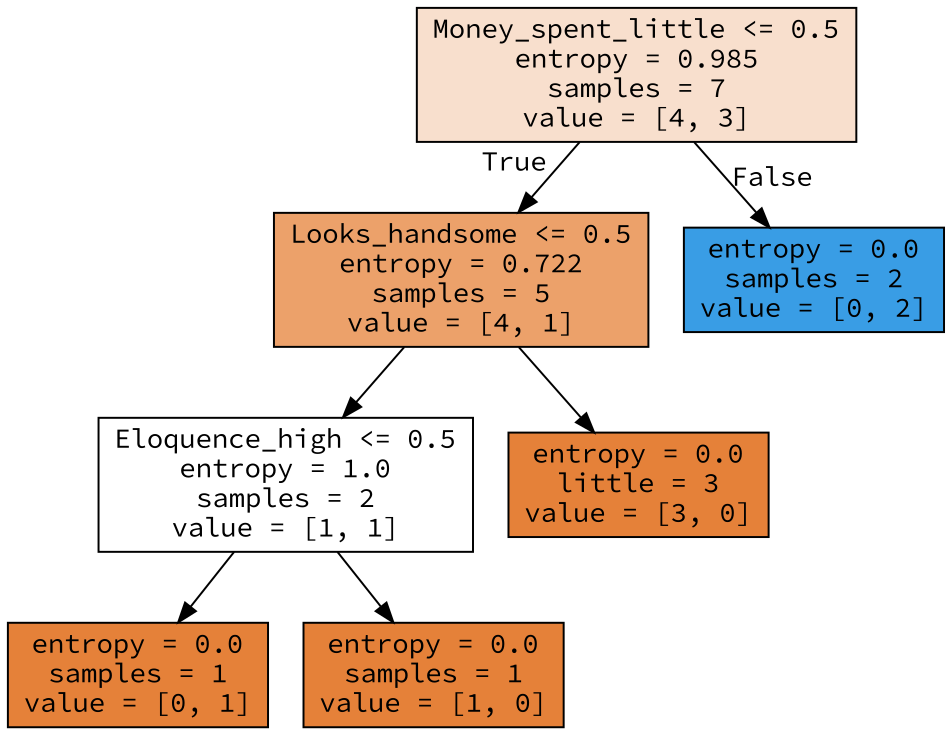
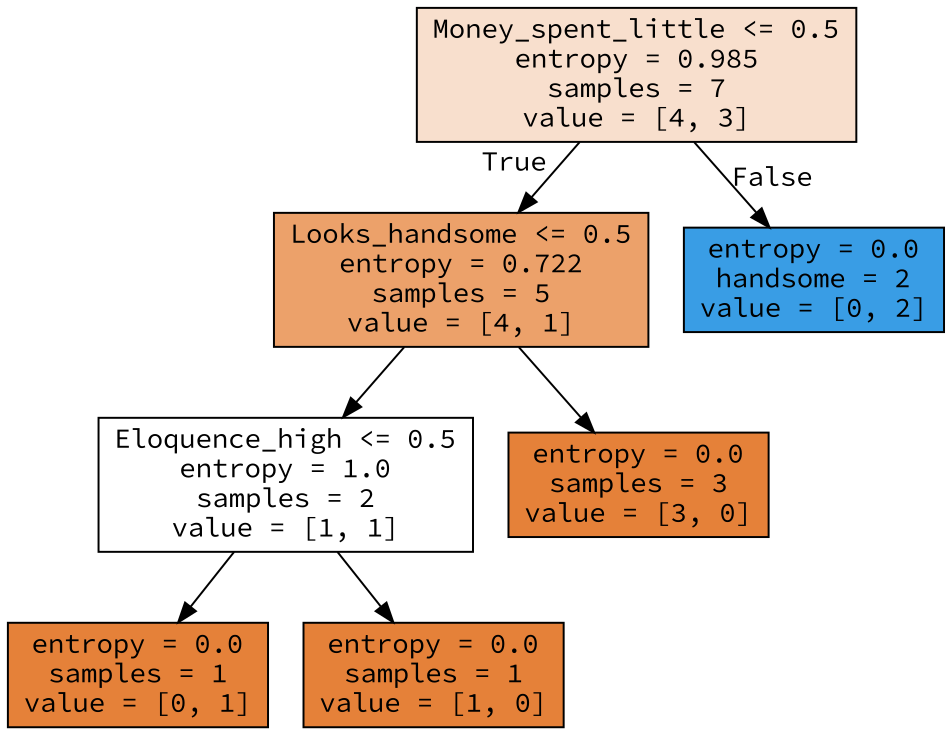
node "entropy = 0.0 samples = 2 value = [0, 2]": label "entropy = 0.0 samples = 2 value = [0, 2]" -> "entropy = 0.0 handsome = 2 value = [0, 2]"
node "entropy = 0.0 little = 3 value = [3, 0]": label "entropy = 0.0 little = 3 value = [3, 0]" -> "entropy = 0.0 samples = 3 value = [3, 0]"
